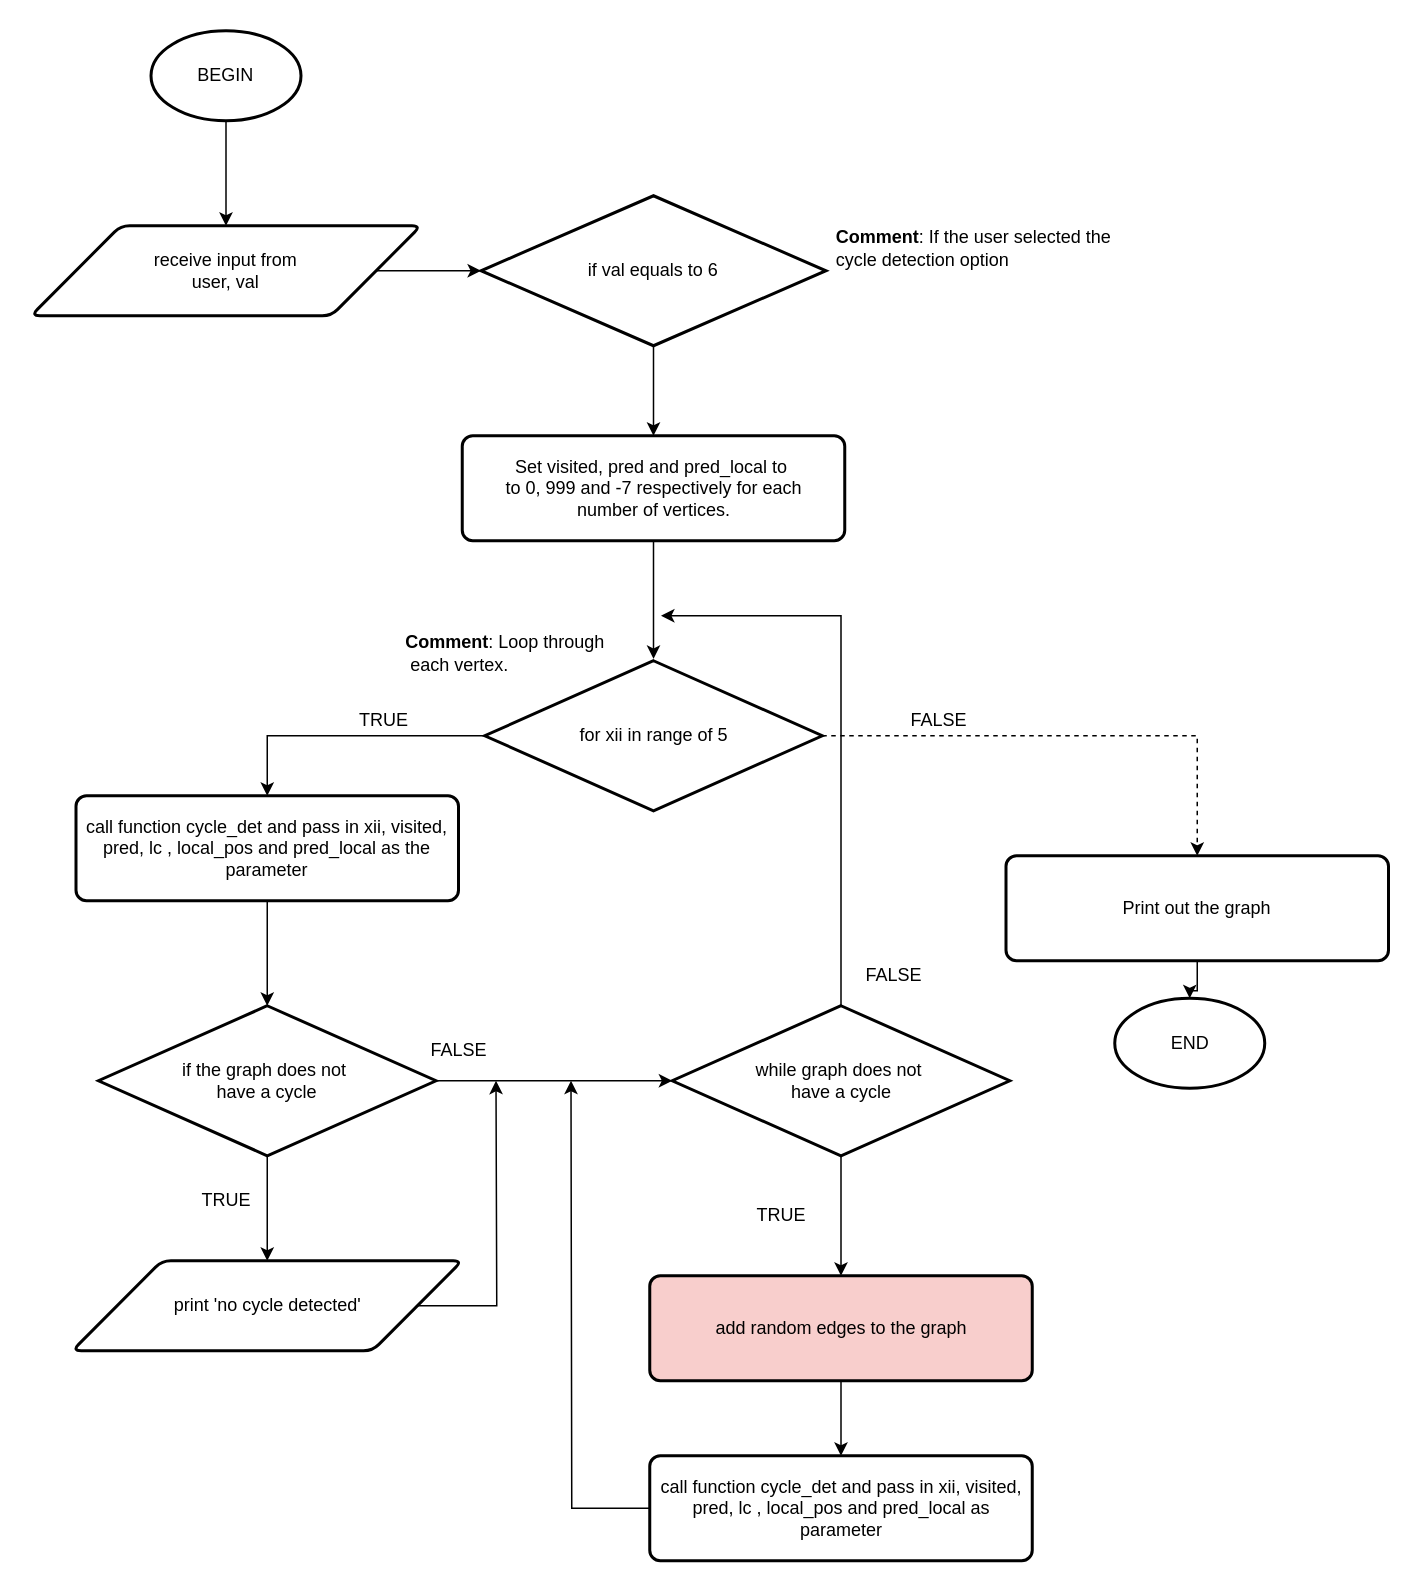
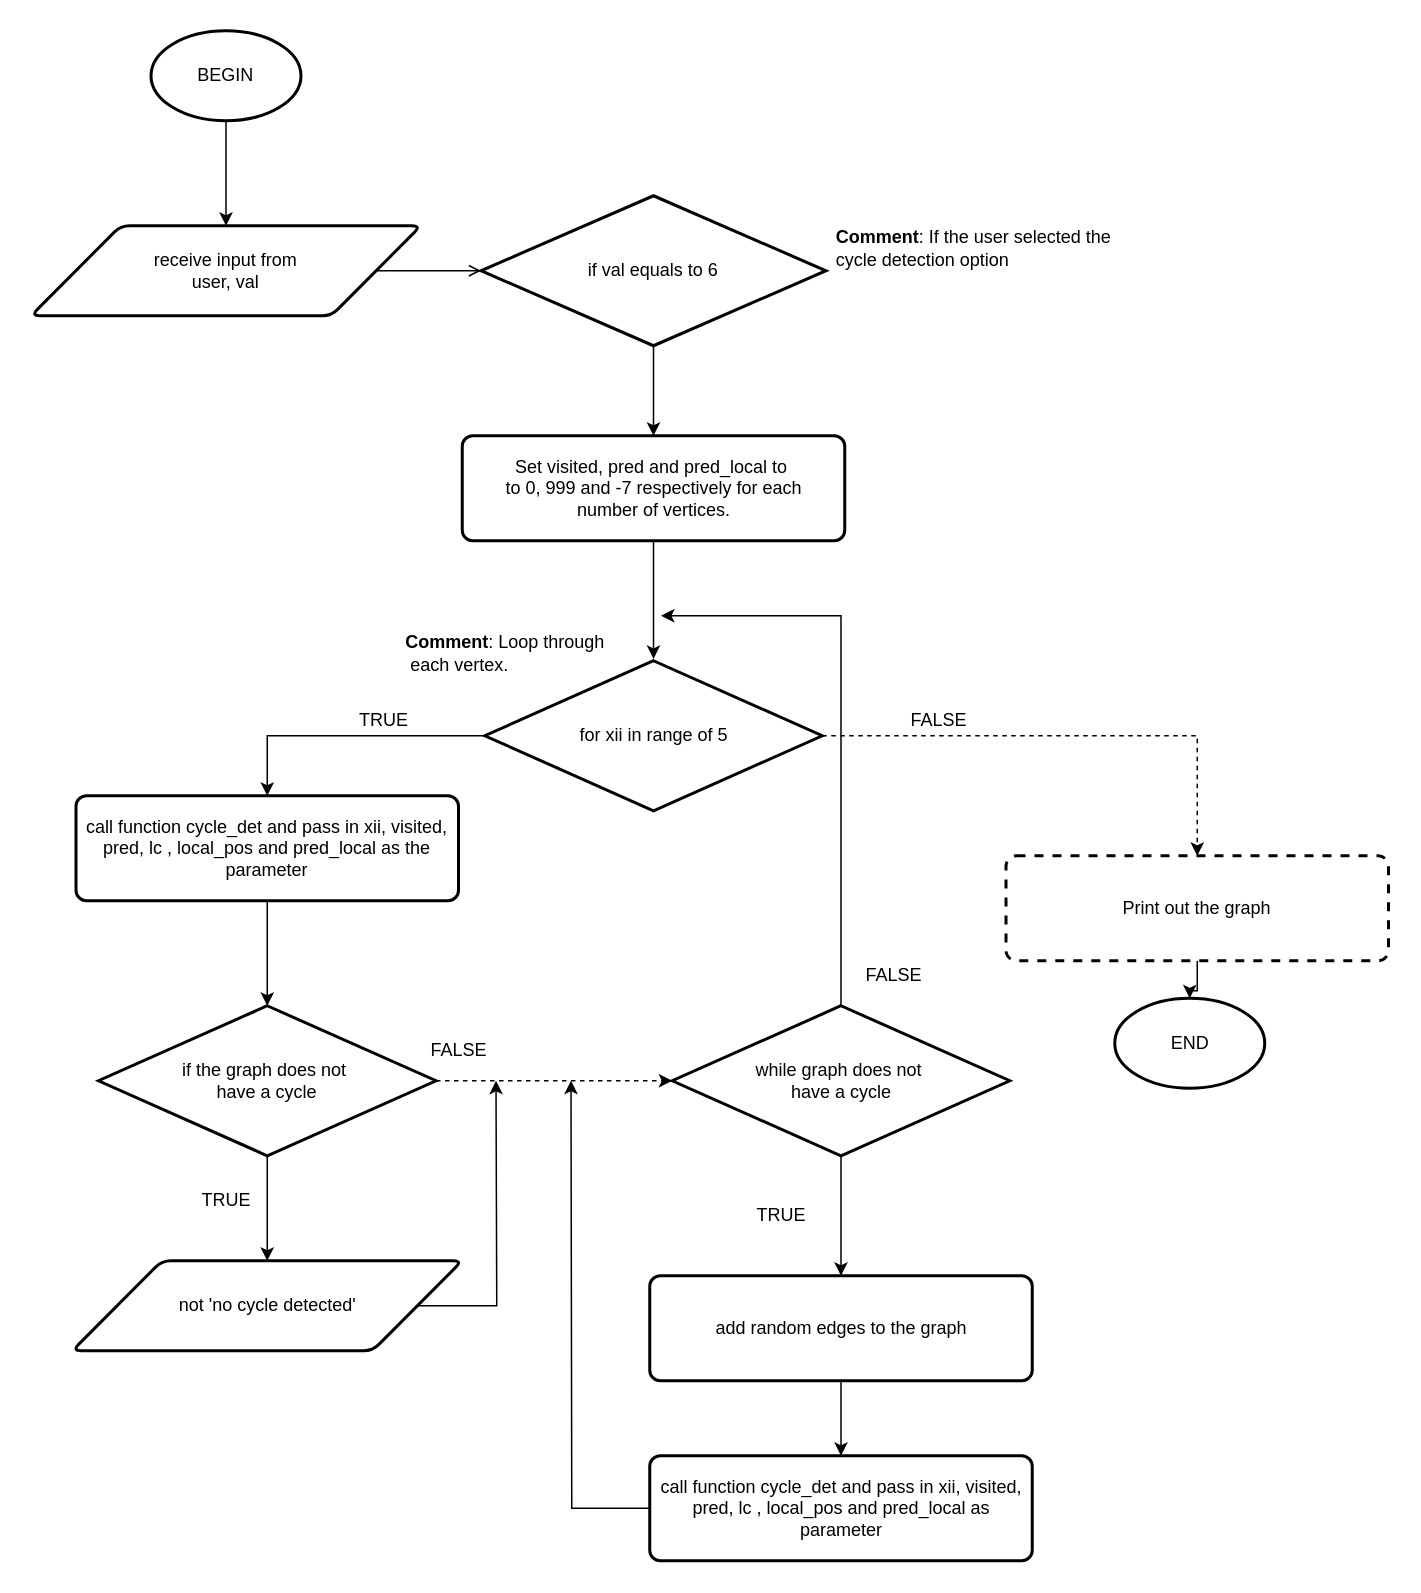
edge "receive input from user, val" -> "if val equals to 6": arrowhead classic -> open
node "Print out the graph": style solid -> dashed
edge "if the graph does not have a cycle" -> "while graph does not have a cycle": style solid -> dashed
node "print 'no cycle detected'": label "print 'no cycle detected'" -> "not 'no cycle detected'"
node "add random edges to the graph": fillcolor #f8cecc -> #ffffff
